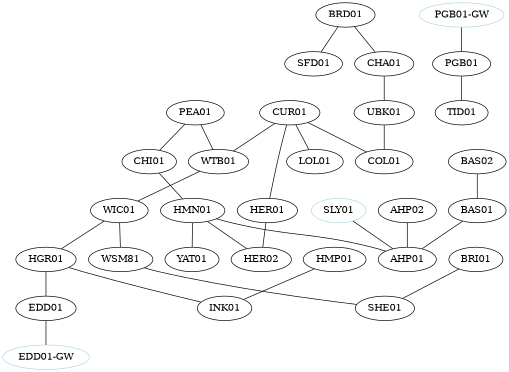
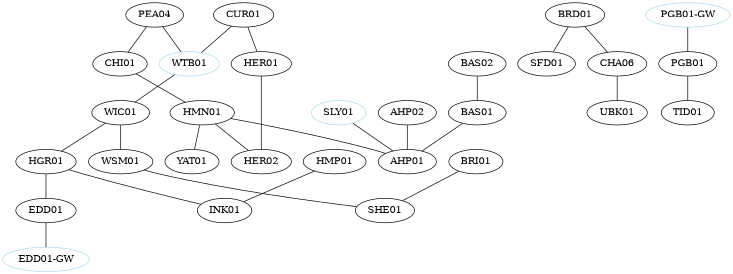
node "CHA01": label "CHA01" -> "CHA06"
node "PEA01": label "PEA01" -> "PEA04"
node "WTB01": color black -> lightblue
node "LOL01": removed
node "COL01": removed
node "WSM81": label "WSM81" -> "WSM01"
